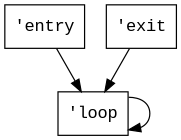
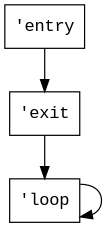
edge "'entry" -> "'loop": now "'entry" -> "'exit"
